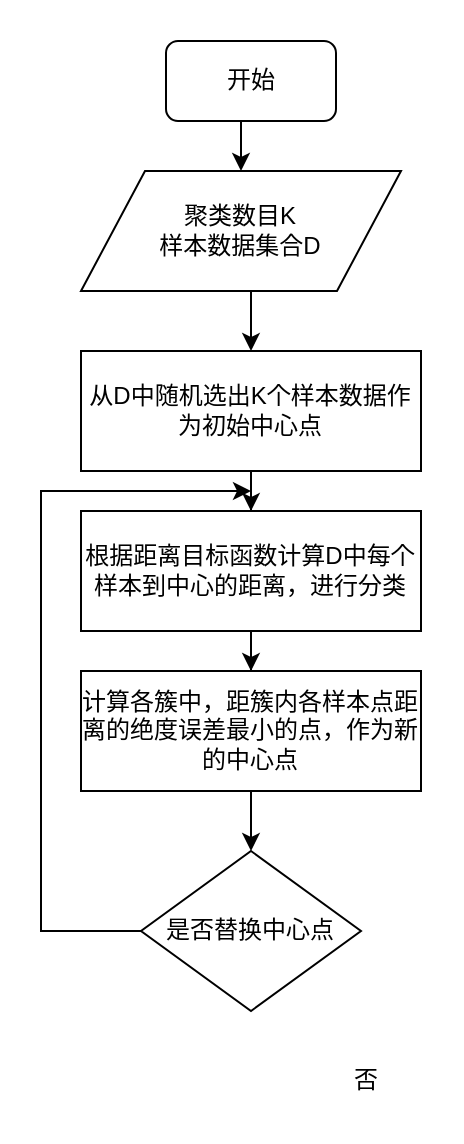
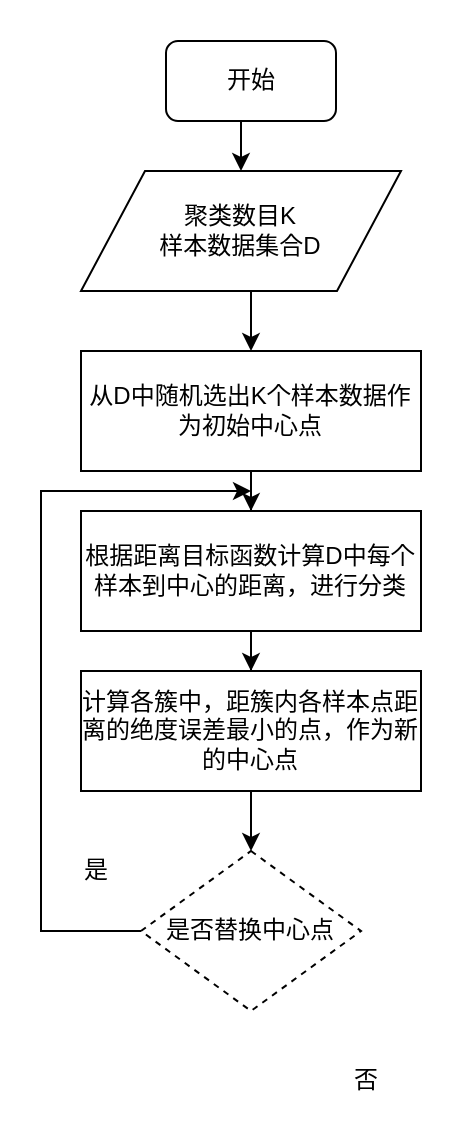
node "是": added
node "是否替换中心点": style solid -> dashed
